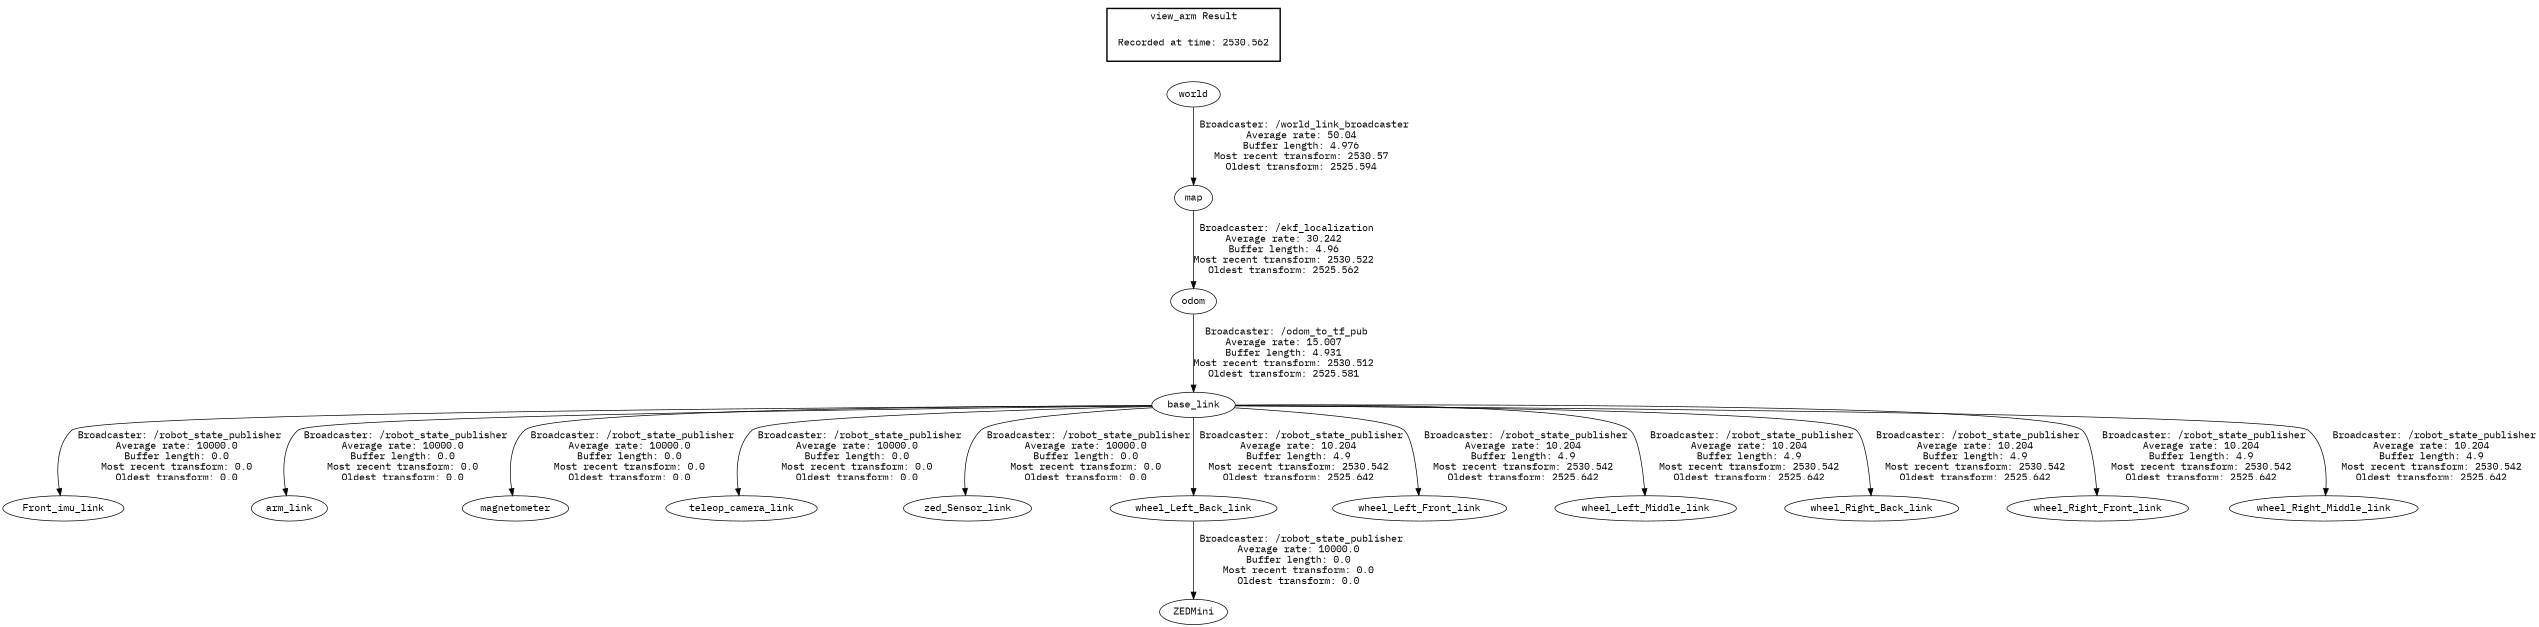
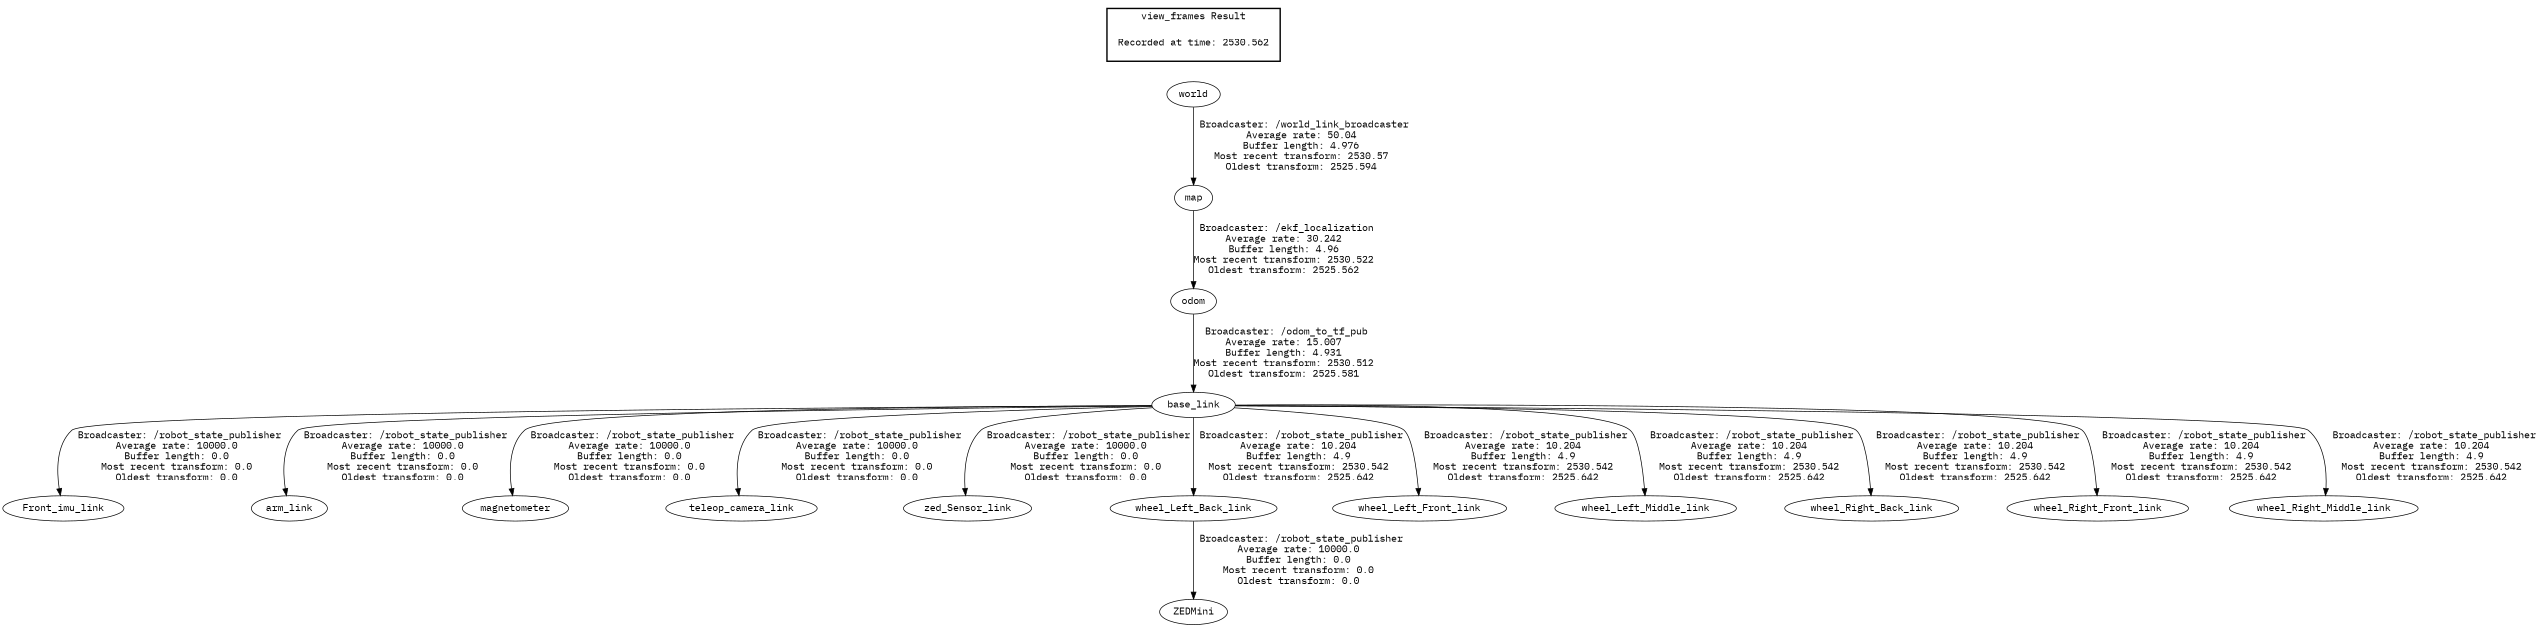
cluster "view_arm Result": label "view_arm Result" -> "view_frames Result"
